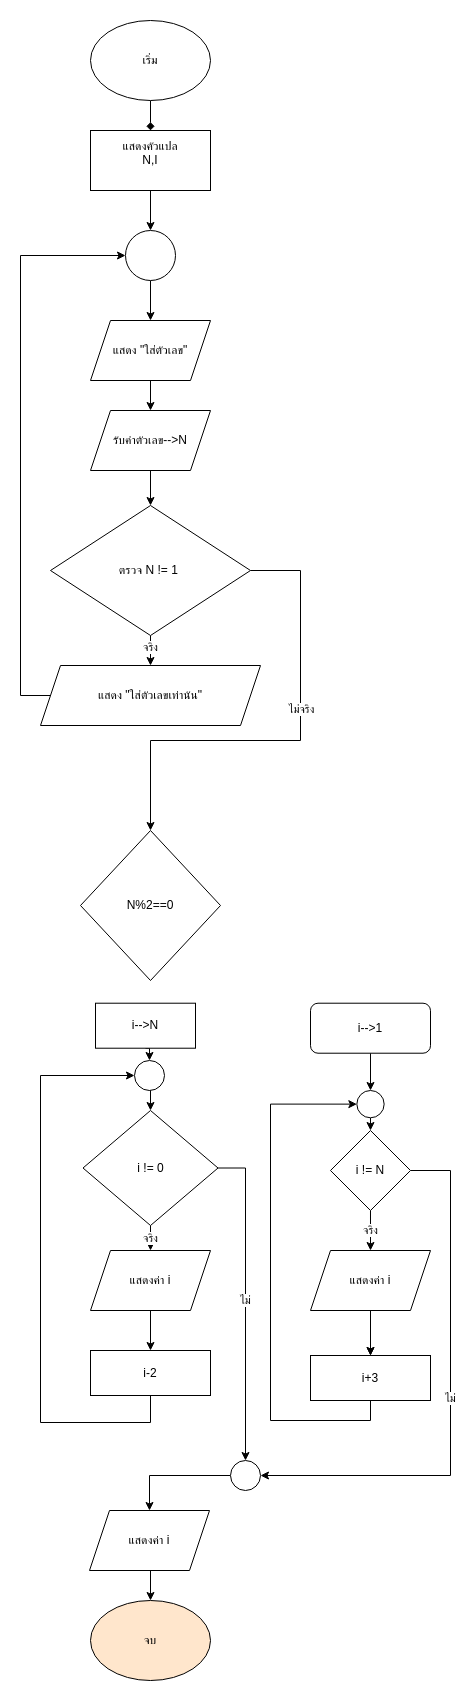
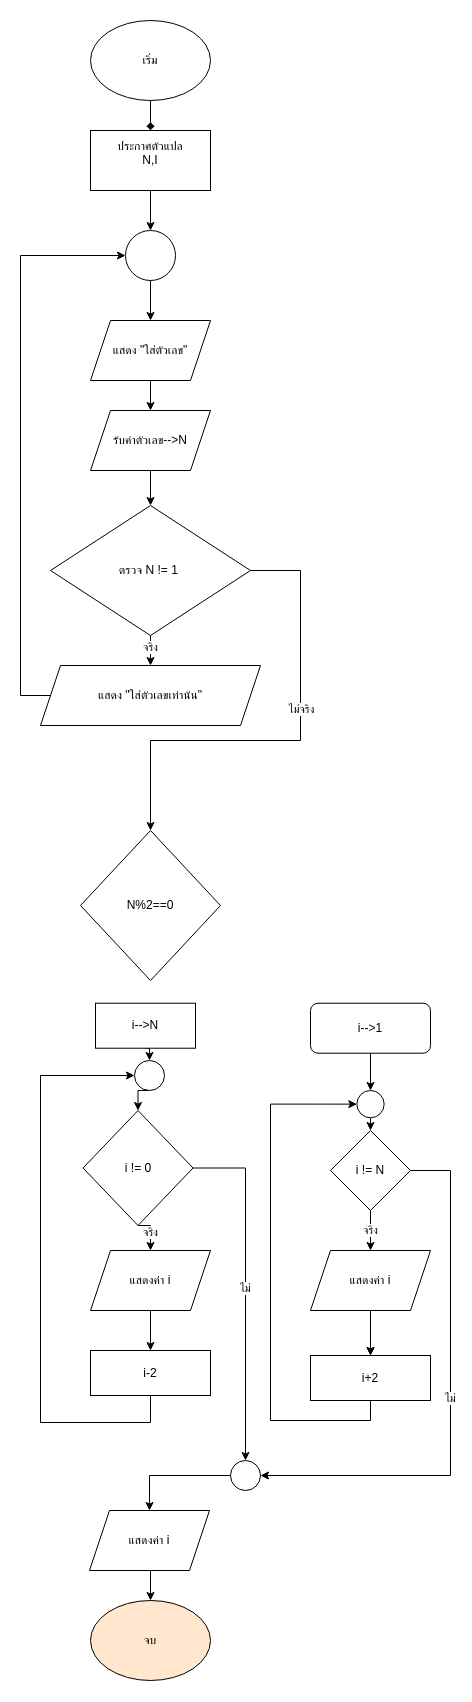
node "แสดงคัวแปล N,I": label "แสดงคัวแปล N,I" -> "ประกาศตัวแปล N,I"
node "i != 0": size 135x115 -> 110x115
node "i+3": label "i+3" -> "i+2"
